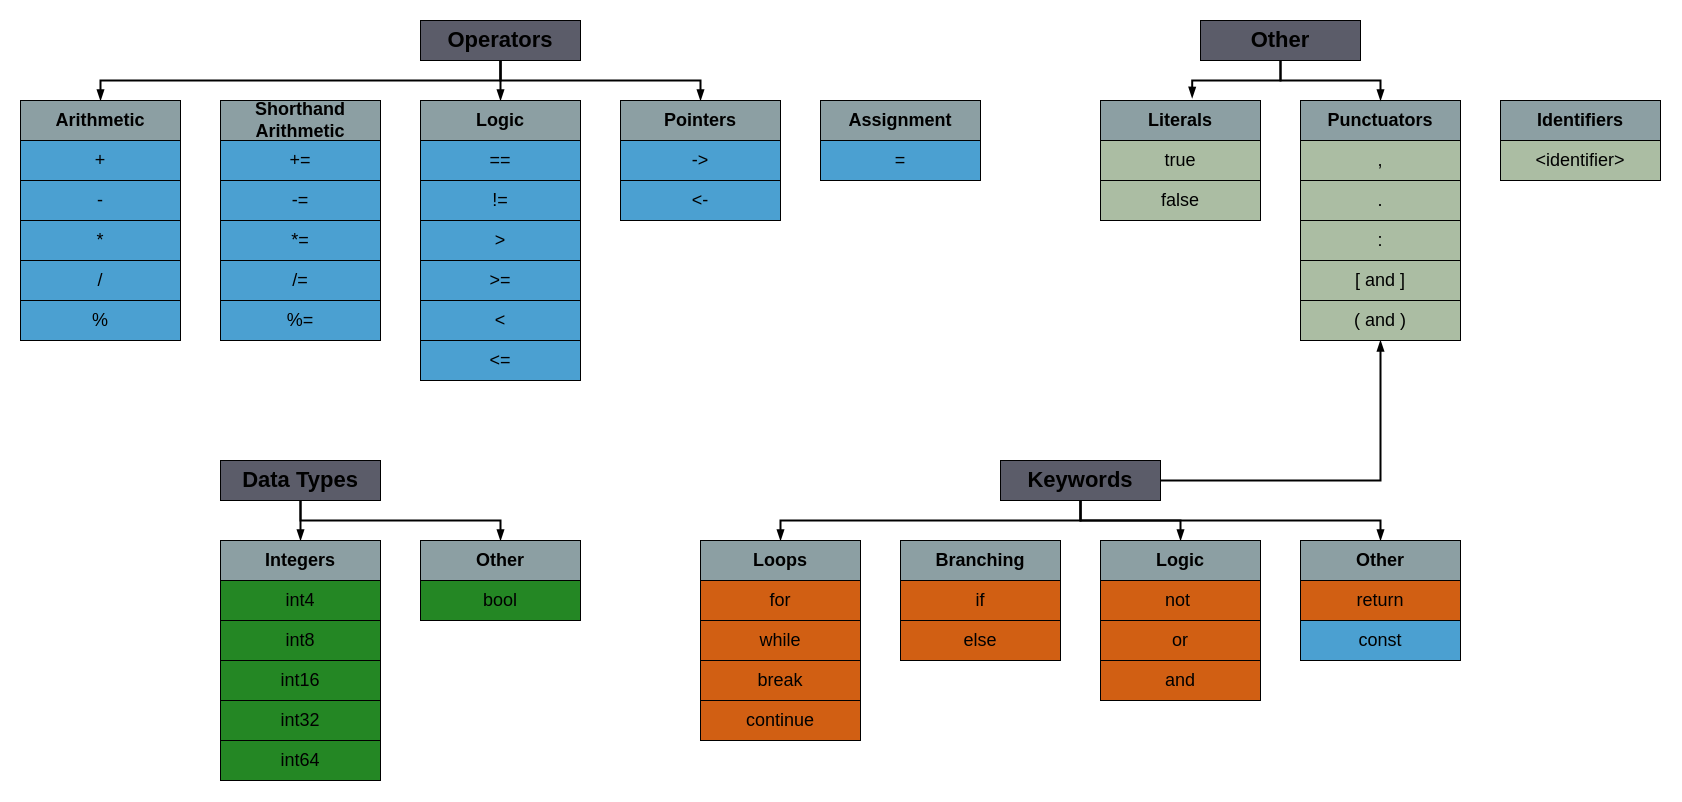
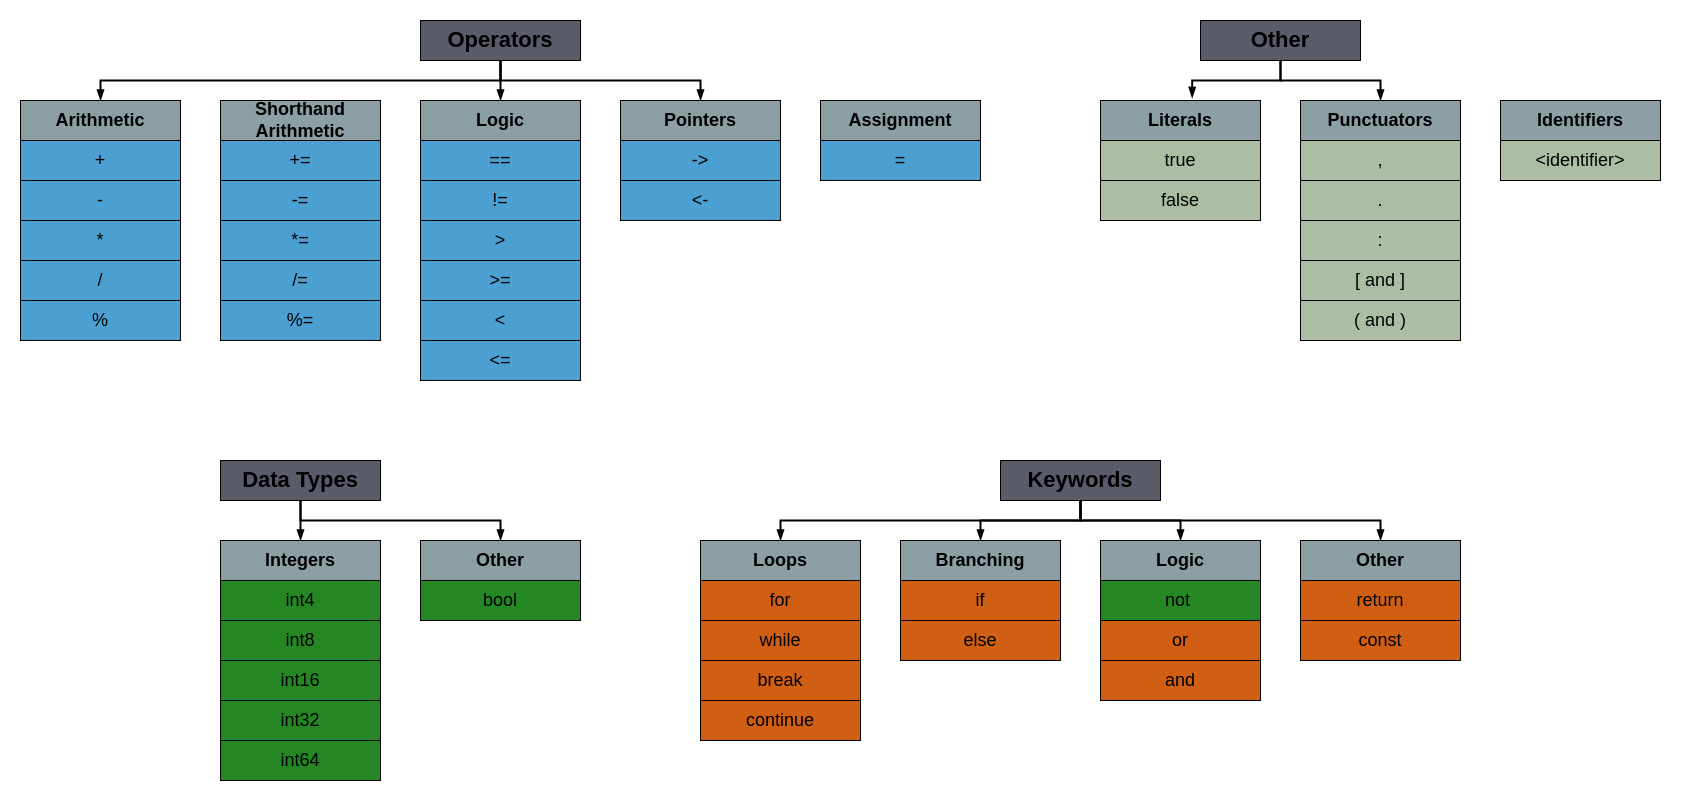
edge "Keywords" -> "( and )": now "Keywords" -> "Branching"
node "not": fillcolor #d15f13 -> #248724
node "const": fillcolor #4ba0d1 -> #d15f13
